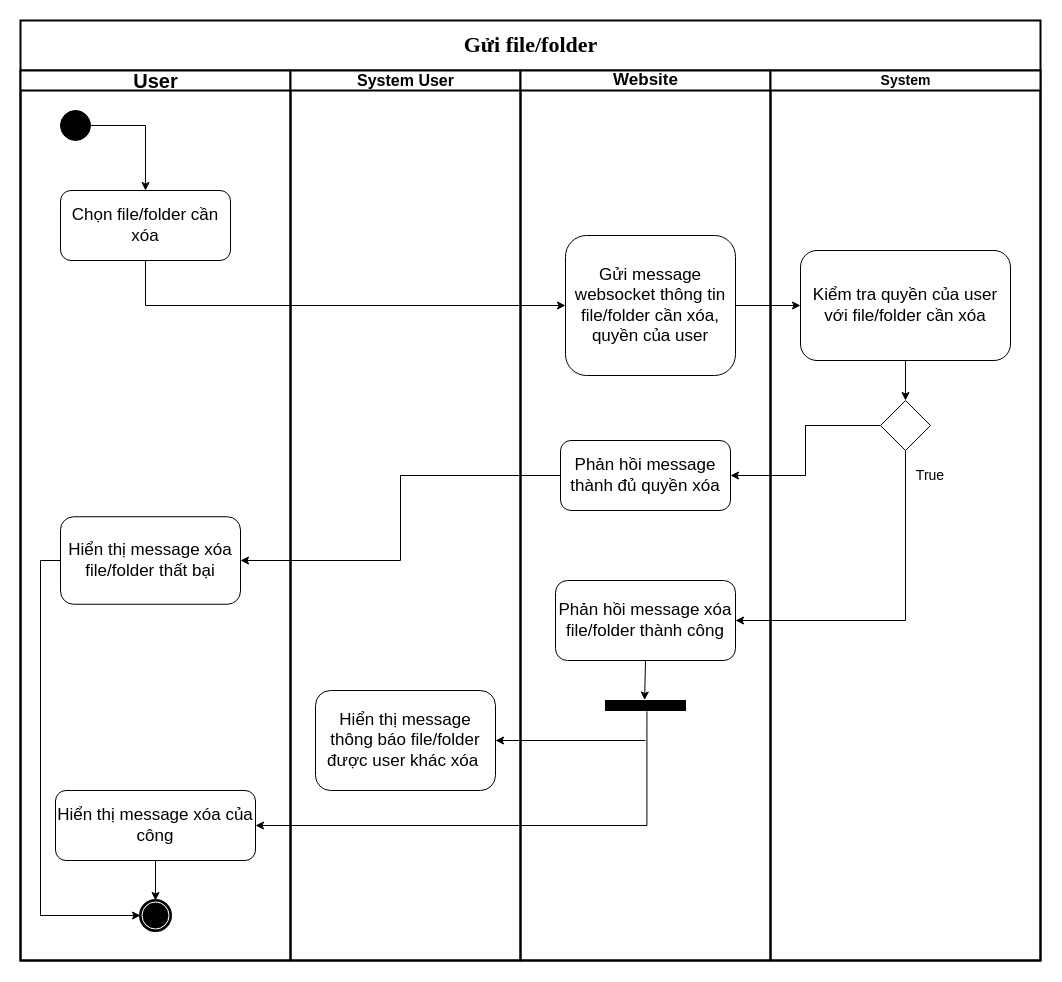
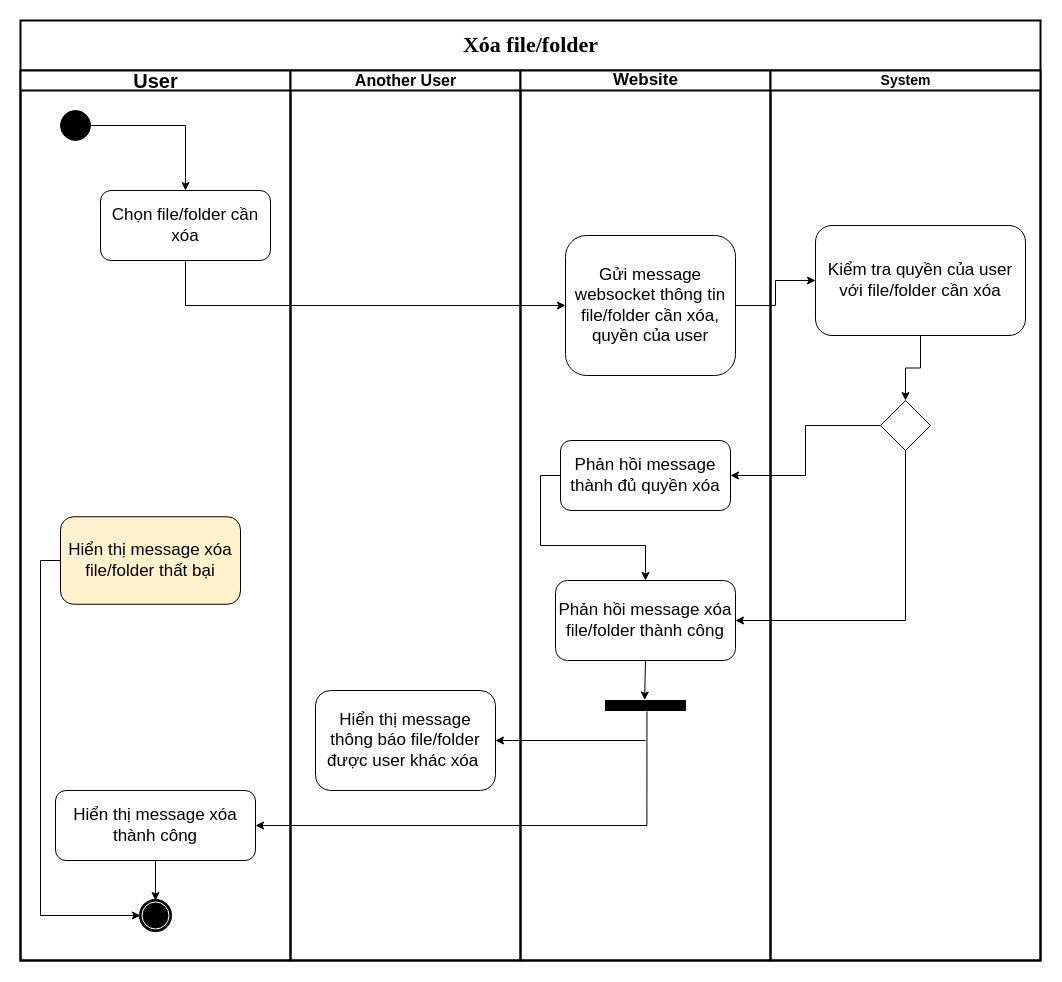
node "Gửi file/folder": label "Gửi file/folder" -> "Xóa file/folder"
node "System User": label "System User" -> "Another User"
node "Chọn file/folder cần xóa": moved (146, 226) -> (186, 226)
node "Kiểm tra quyền của user với file/folder cần xóa": moved (906, 306) -> (921, 281)
node "True": removed
edge "Phản hồi message thành đủ quyền xóa" -> "Hiển thị message xóa file/folder thất bại": now "Phản hồi message thành đủ quyền xóa" -> "Phản hồi message xóa file/folder thành công"
node "Hiển thị message xóa file/folder thất bại": fillcolor #ffffff -> #fff2cc
node "Hiển thị message xóa của công": label "Hiển thị message xóa của công" -> "Hiển thị message xóa thành công"
